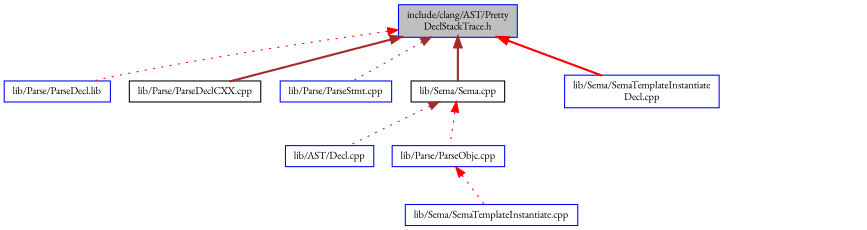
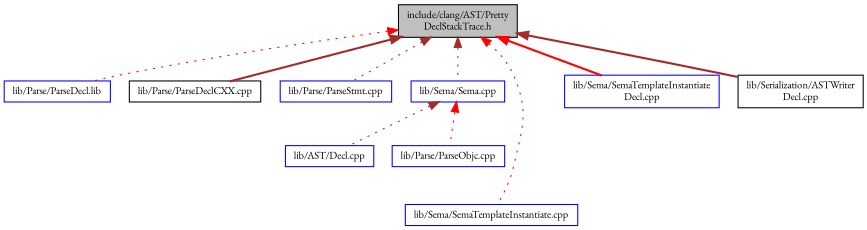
node "include/clang/AST/Pretty DeclStackTrace.h": color blue -> black
edge "lib/Sema/Sema.cpp" -> "include/clang/AST/Pretty DeclStackTrace.h": style bold -> dotted
node "lib/Sema/Sema.cpp": color black -> blue
node "lib/Serialization/ASTWriter Decl.cpp": added
edge "lib/Sema/SemaTemplateInstantiate.cpp" -> "lib/Parse/ParseObjc.cpp": now "lib/Sema/SemaTemplateInstantiate.cpp" -> "include/clang/AST/Pretty DeclStackTrace.h"
